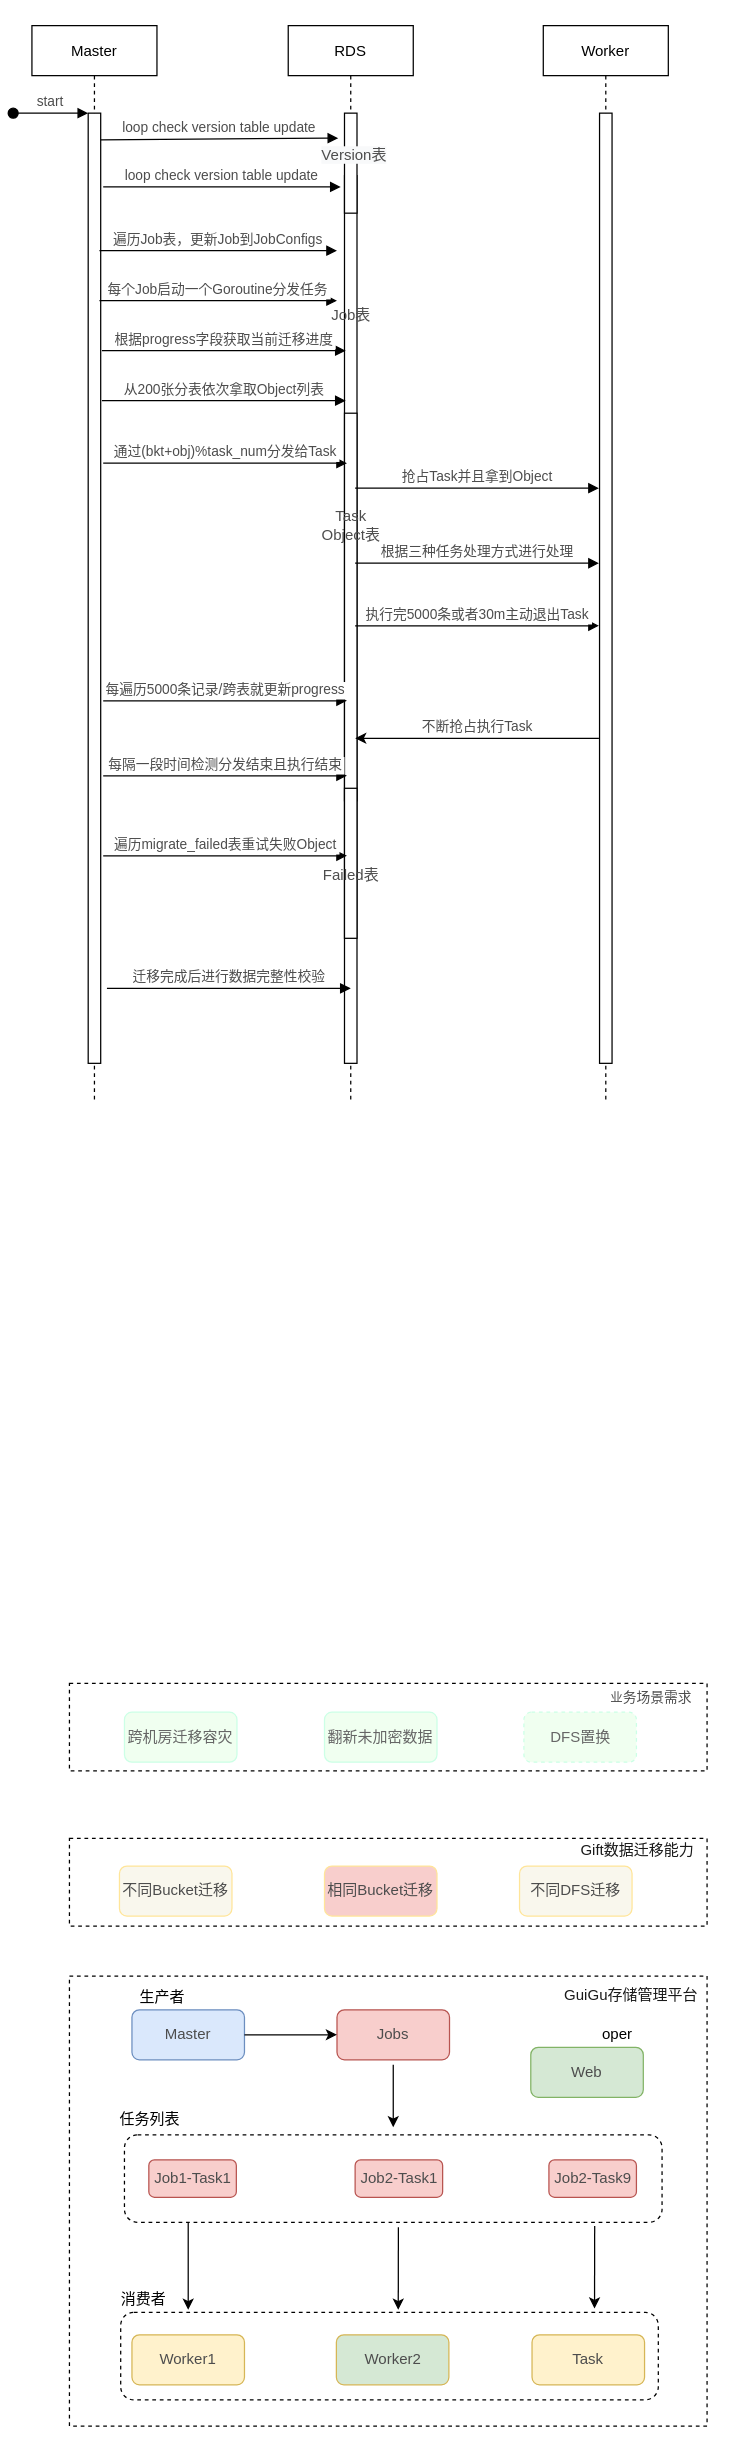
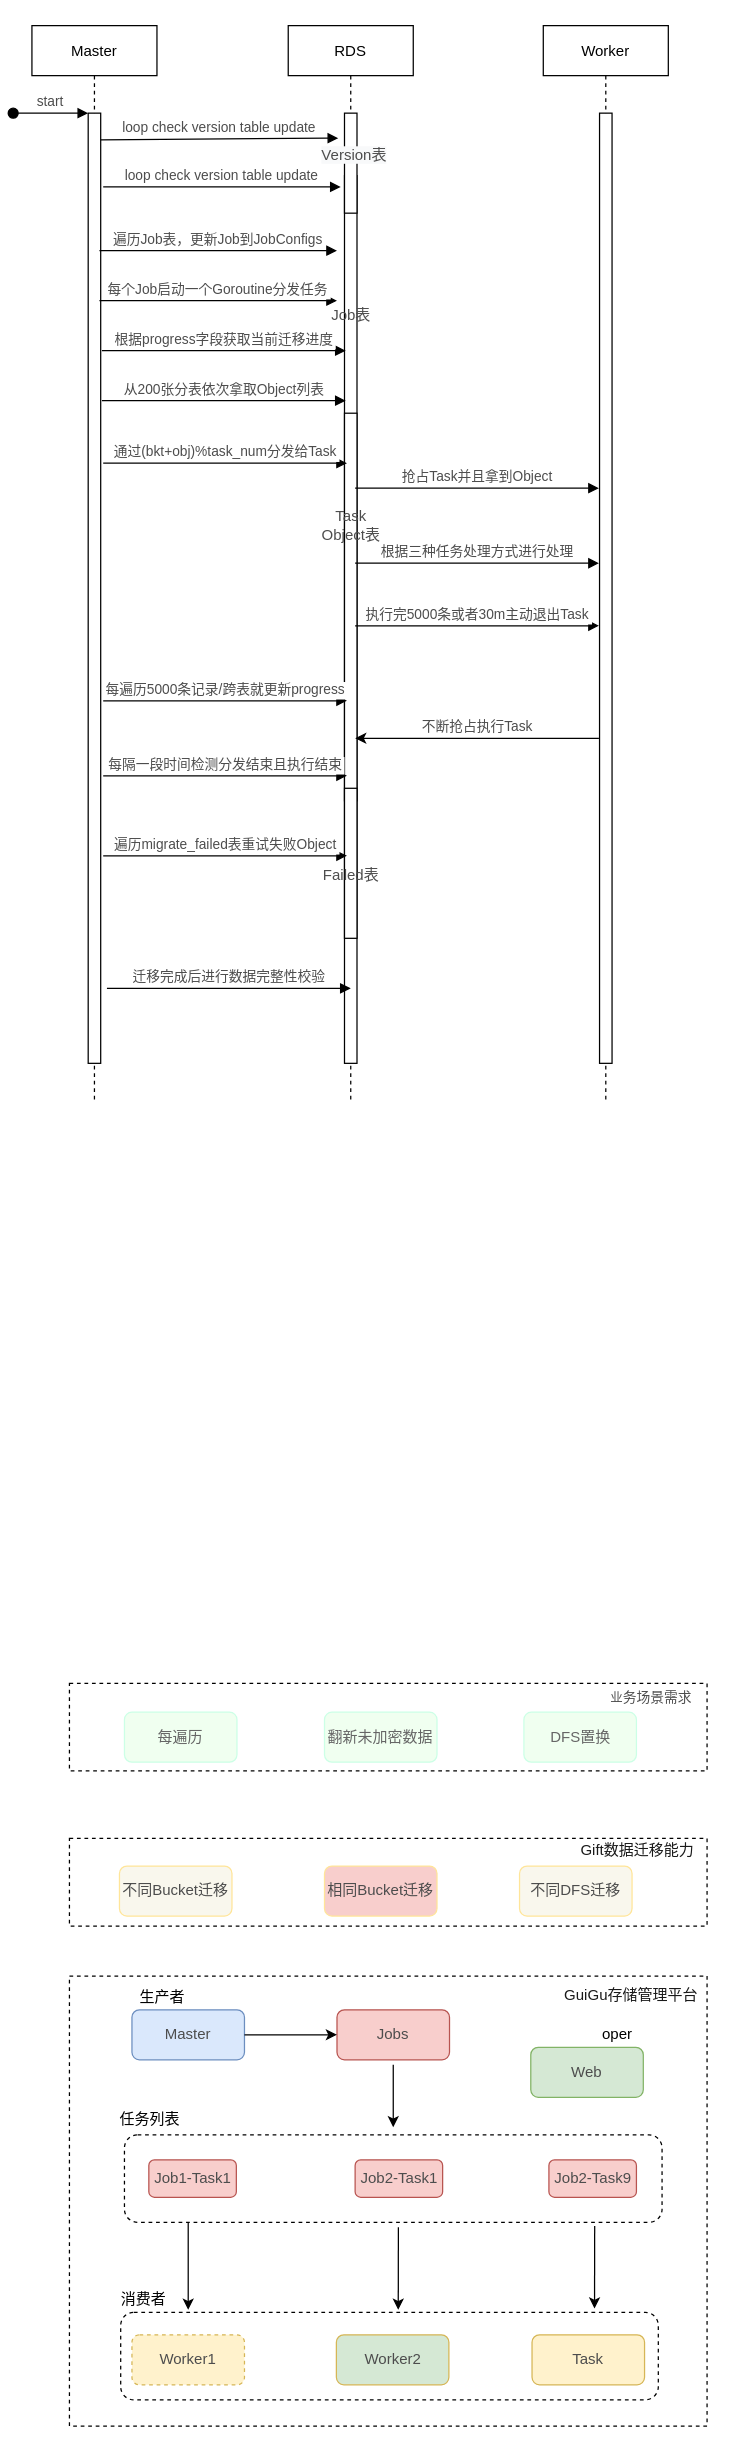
node "跨机房迁移容灾": label "跨机房迁移容灾" -> "每遍历"
node "DFS置换": style dashed -> solid
node "Worker1": style solid -> dashed
